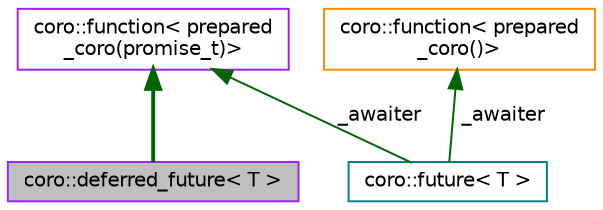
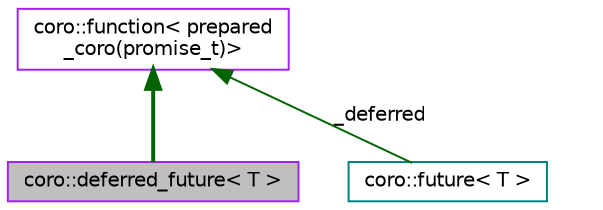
node "coro::function< prepared _coro()>": removed
edge "coro::future< T >" -> "coro::function< prepared _coro(promise_t)>": label " _awaiter" -> " _deferred"
